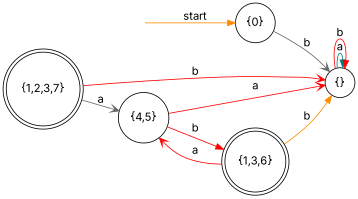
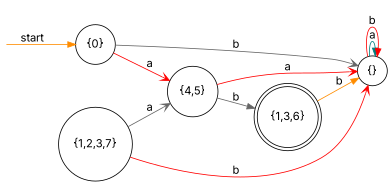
node "{1,2,3,7}": shape doublecircle -> circle
edge "{4,5}" -> "{1,3,6}": color red -> gray40
edge "{1,3,6}" -> "{4,5}": now "{0}" -> "{4,5}"
